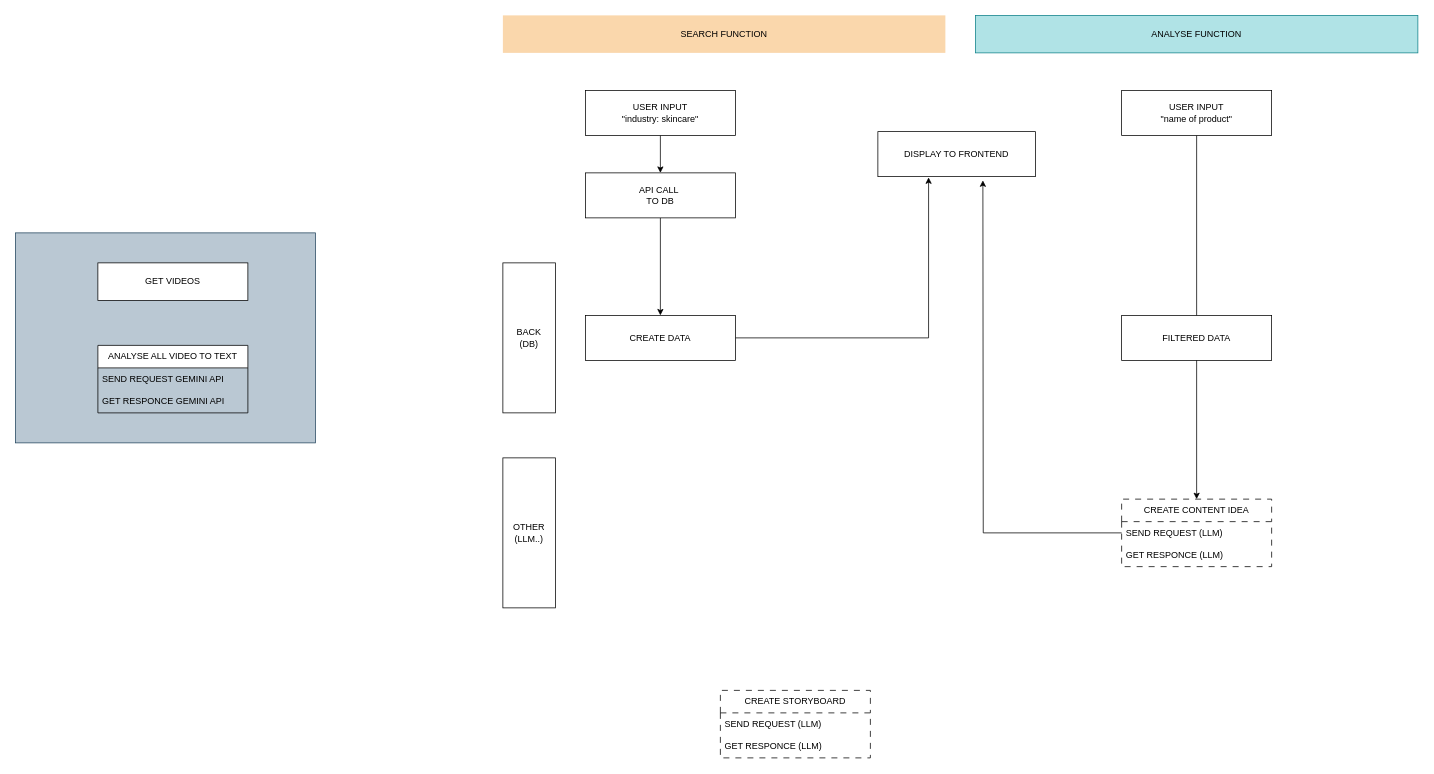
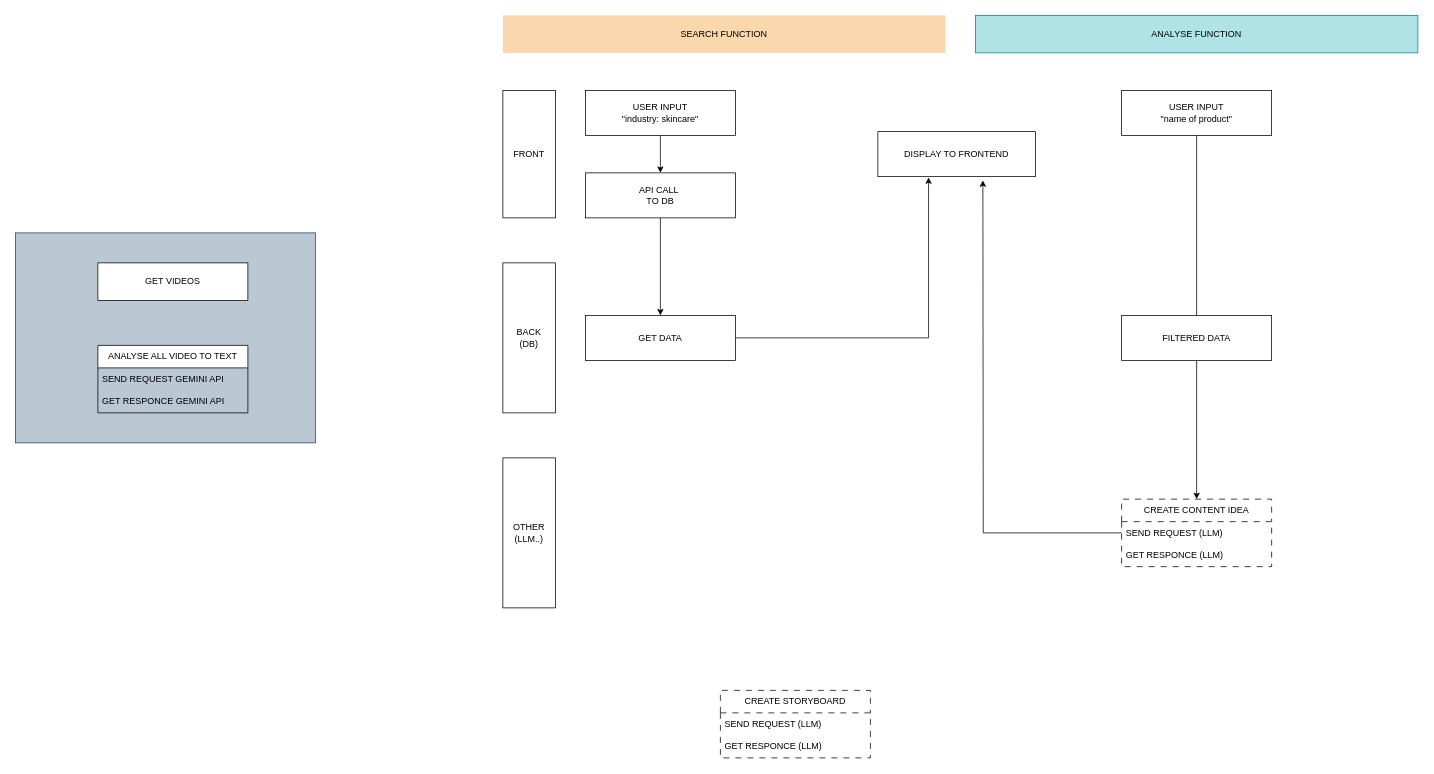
node "FRONT": added
node "CREATE DATA": label "CREATE DATA" -> "GET DATA"
